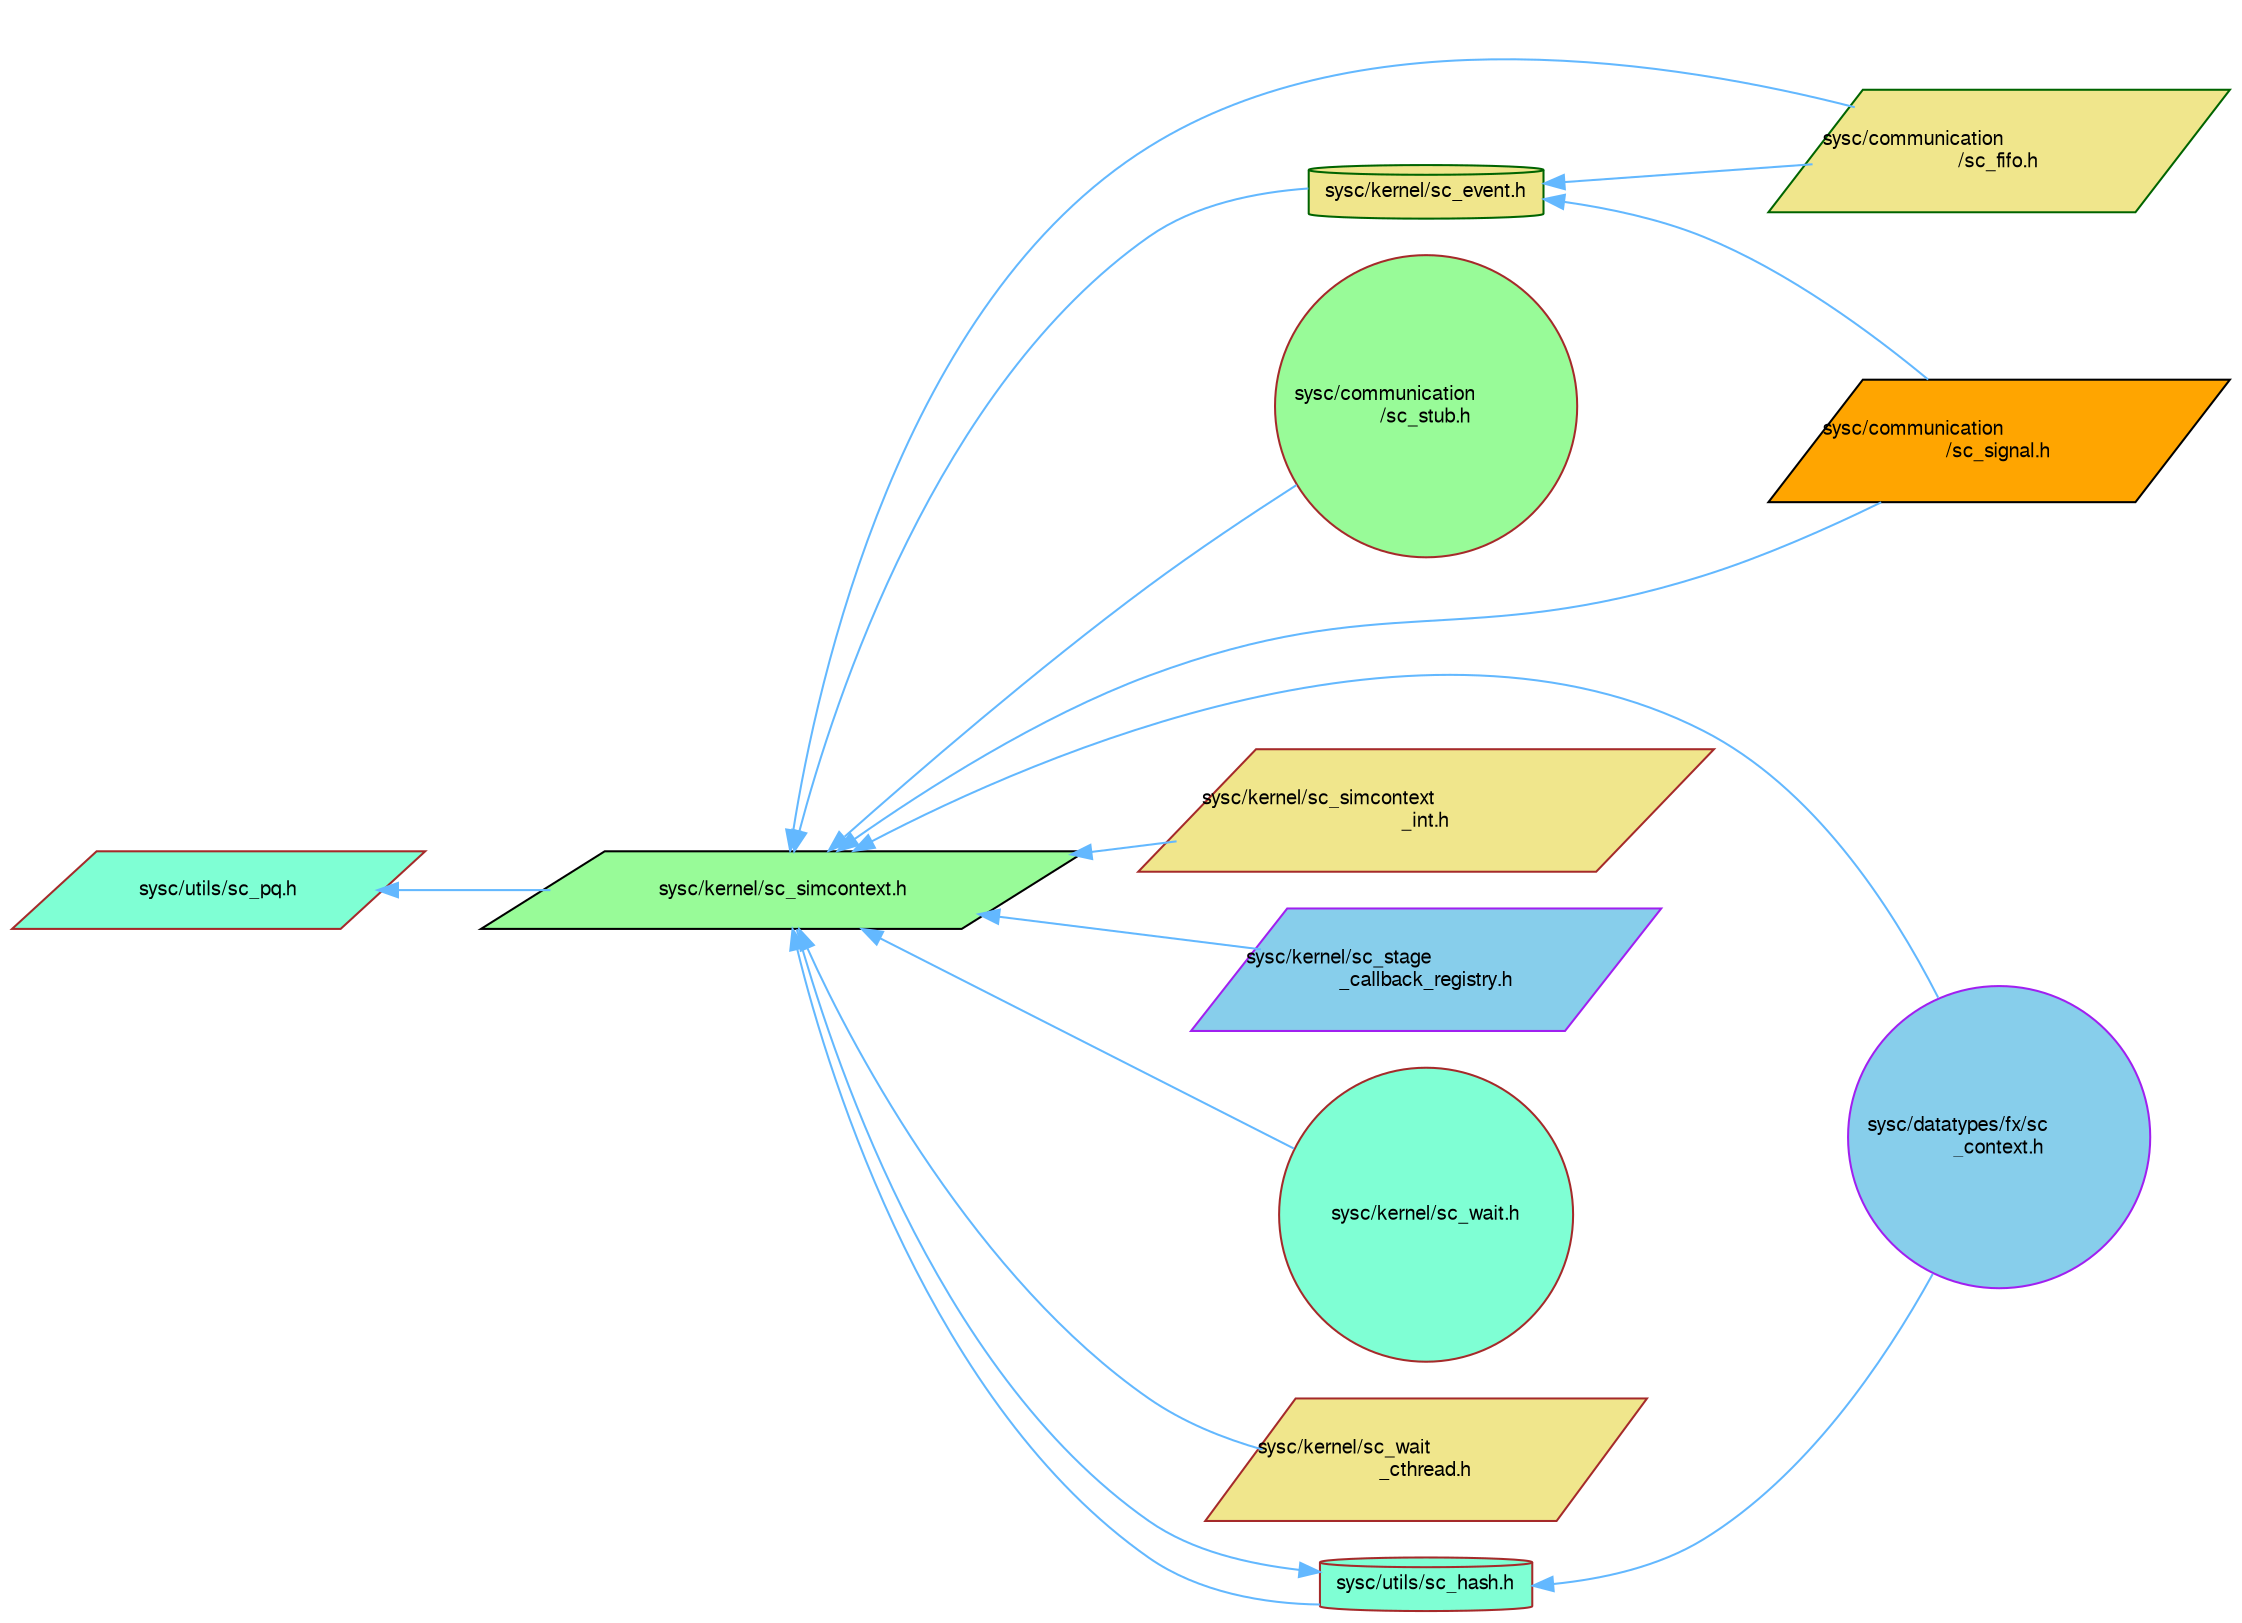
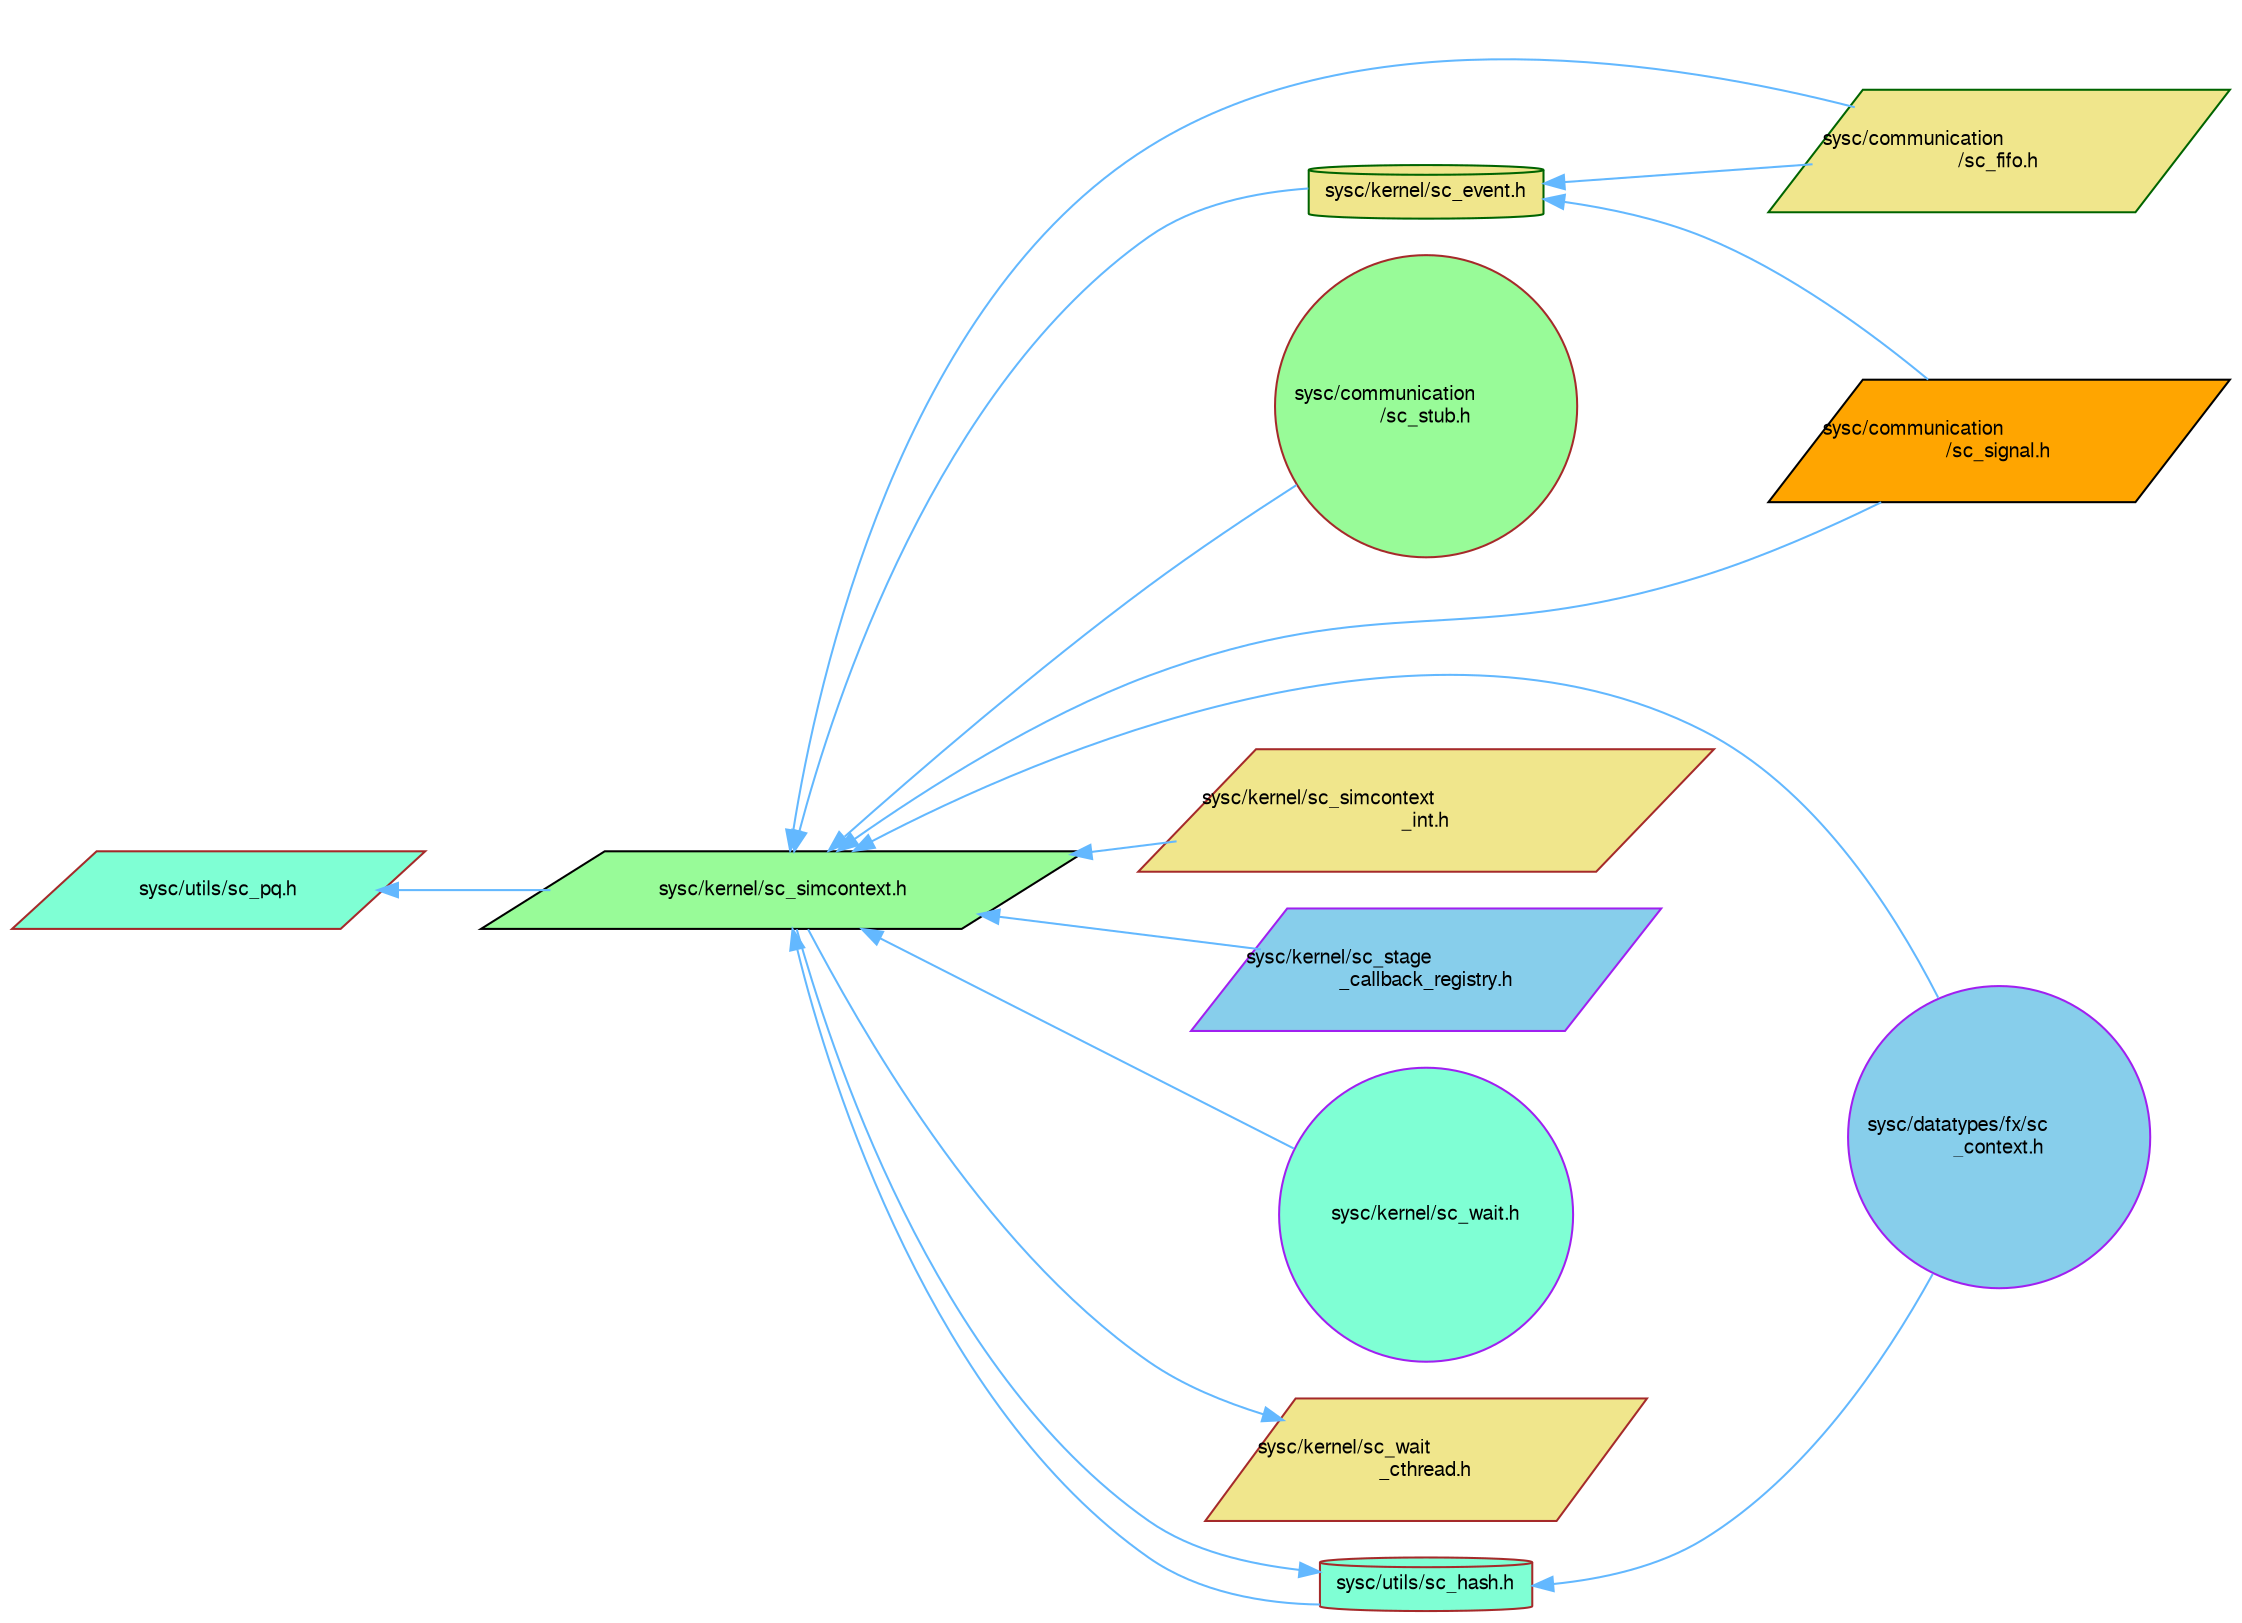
node "sysc/kernel/sc_wait.h": color brown -> purple
edge "sysc/kernel/sc_wait _cthread.h" -> "sysc/kernel/sc_simcontext.h": reversed
